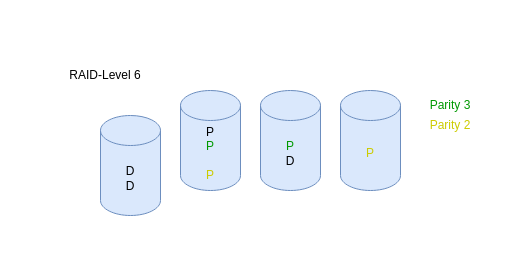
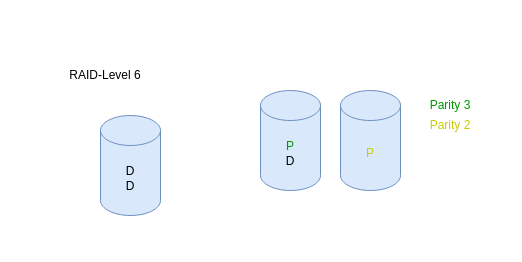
node "P P P": removed
